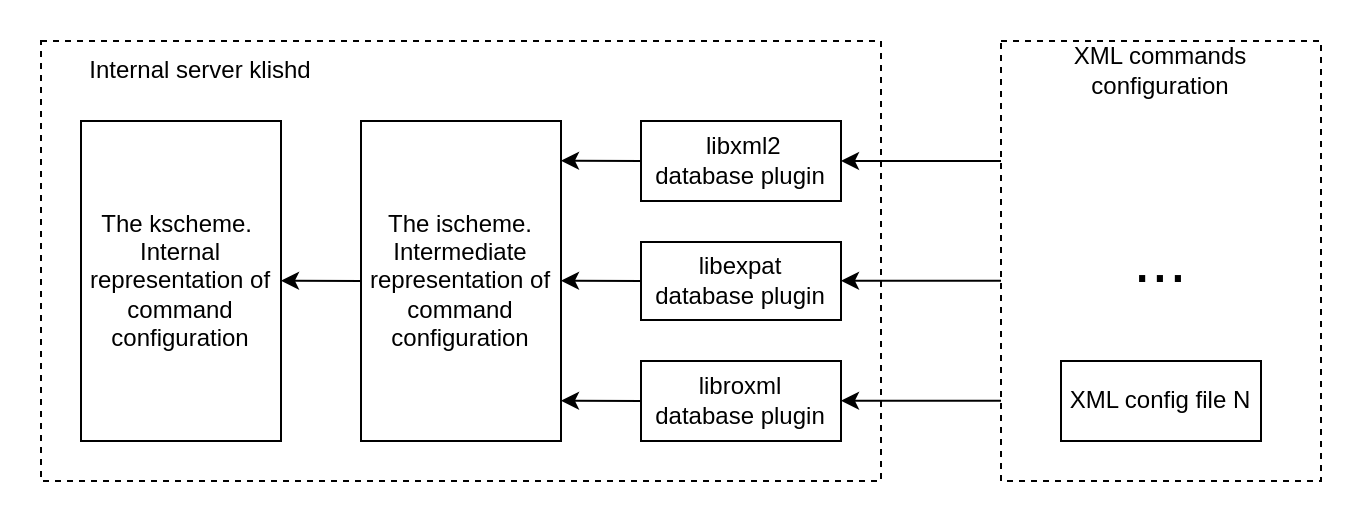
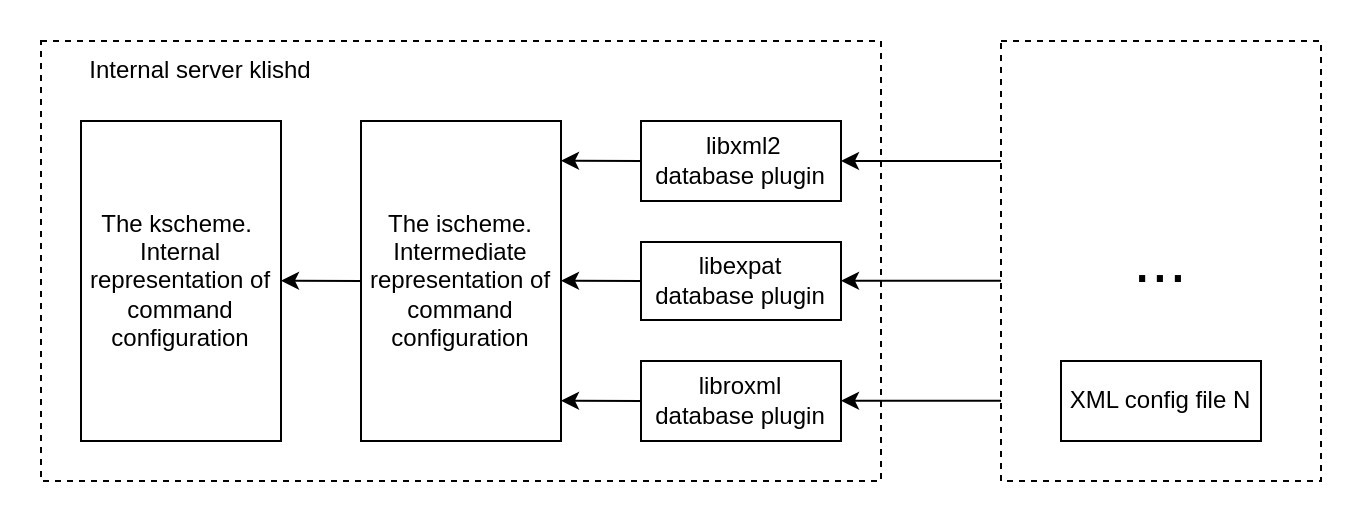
node "XML commands configuration": removed
